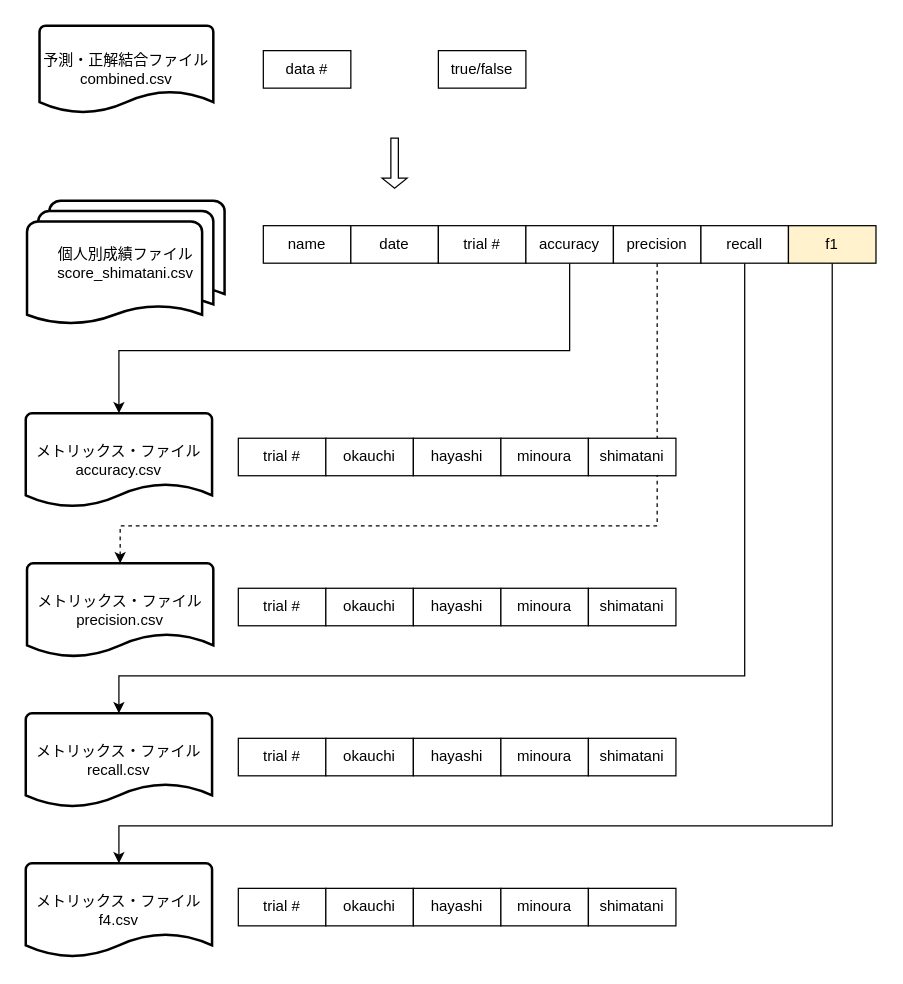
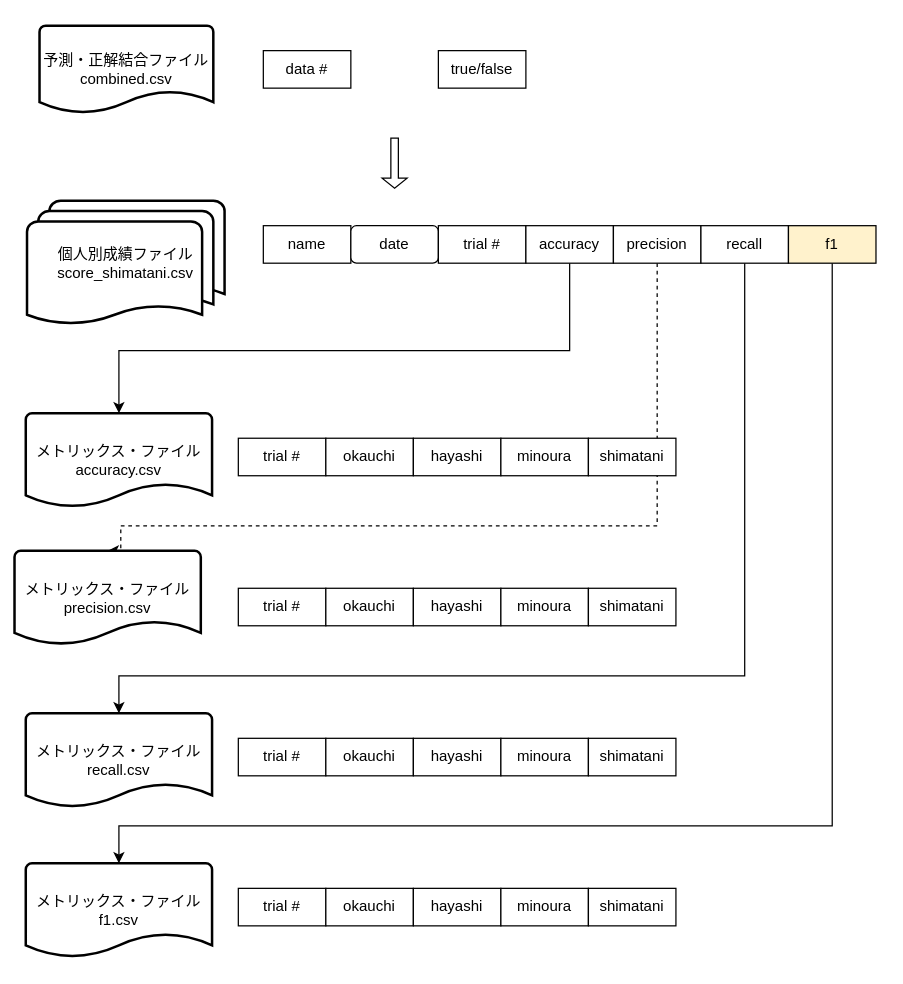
node "date": shape rectangle -> rounded rectangle
node "メトリックス・ファイル precision.csv": moved (120, 610) -> (108, 598)
node "メトリックス・ファイル f4.csv": label "メトリックス・ファイル f4.csv" -> "メトリックス・ファイル f1.csv"
